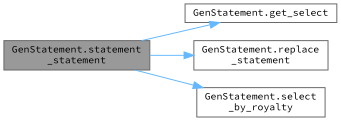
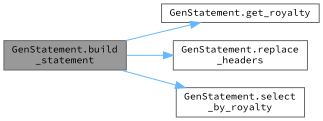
node "GenStatement.get_select": label "GenStatement.get_select" -> "GenStatement.get_royalty"
node "GenStatement.statement _statement": label "GenStatement.statement _statement" -> "GenStatement.build _statement"
node "GenStatement.replace _statement": label "GenStatement.replace _statement" -> "GenStatement.replace _headers"
